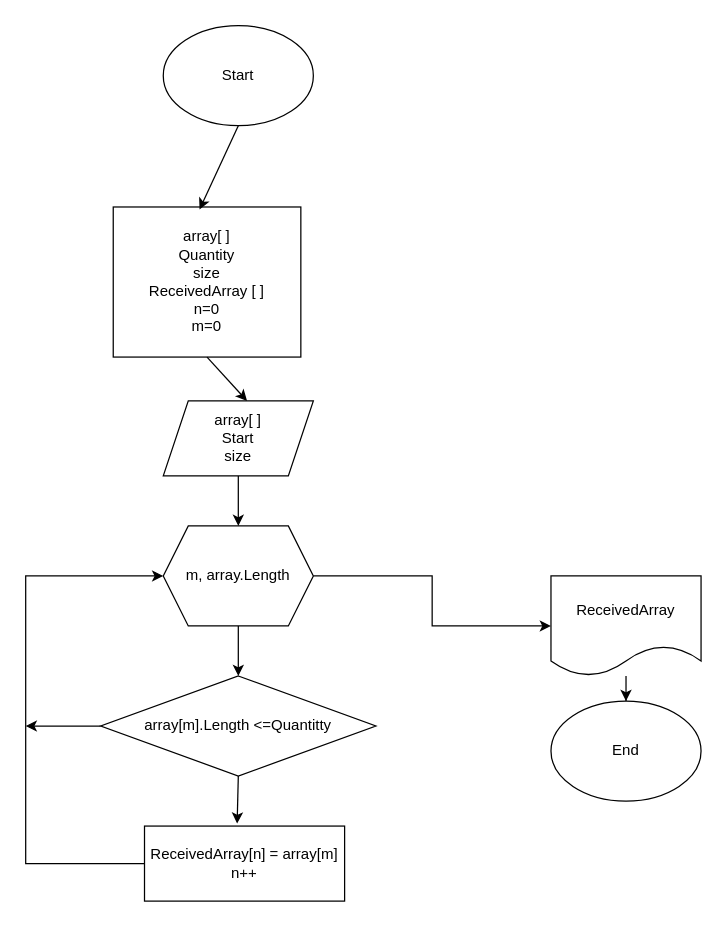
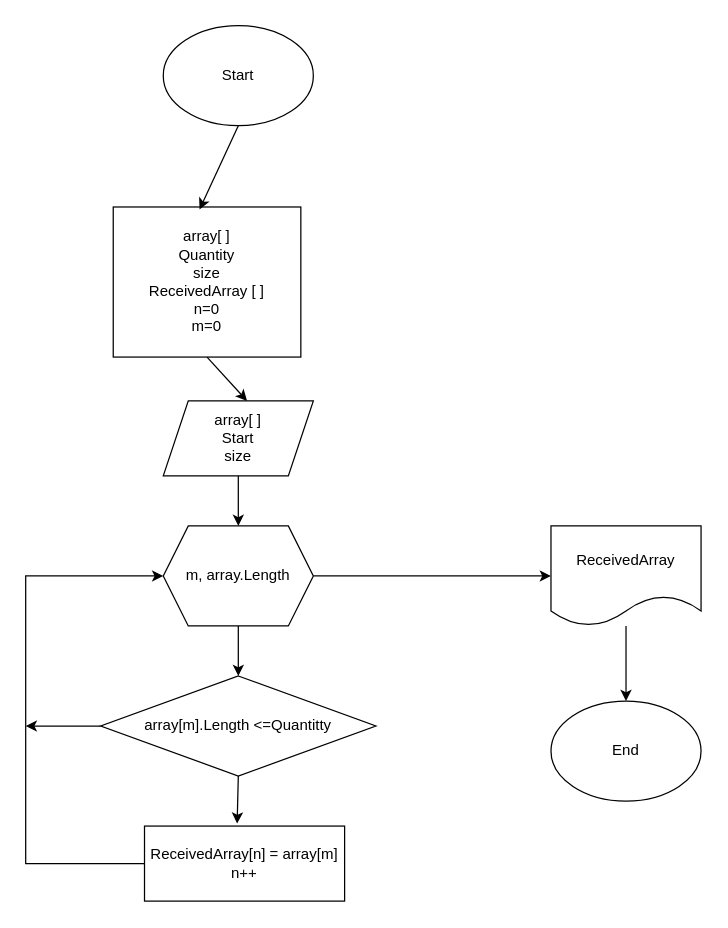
node "ReceivedArray": moved (626, 626) -> (626, 576)
